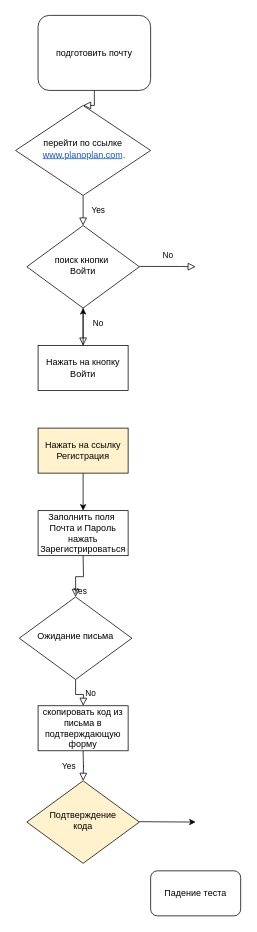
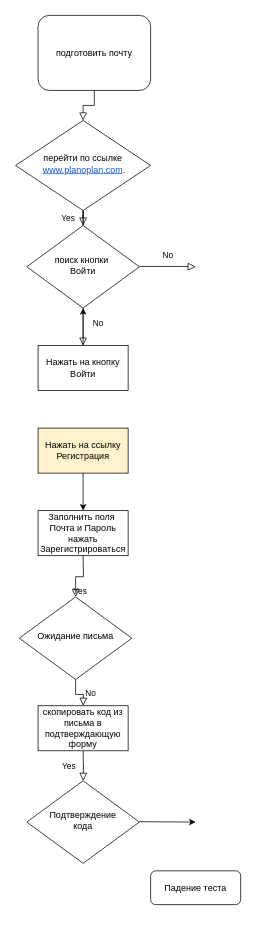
node "перейти по ссылке www.planoplan.com.": moved (83, 150) -> (83, 165)
node "Подтверждение кода": fillcolor #fff2cc -> #ffffff
node "Падение теста": size 90x45 -> 90x34
